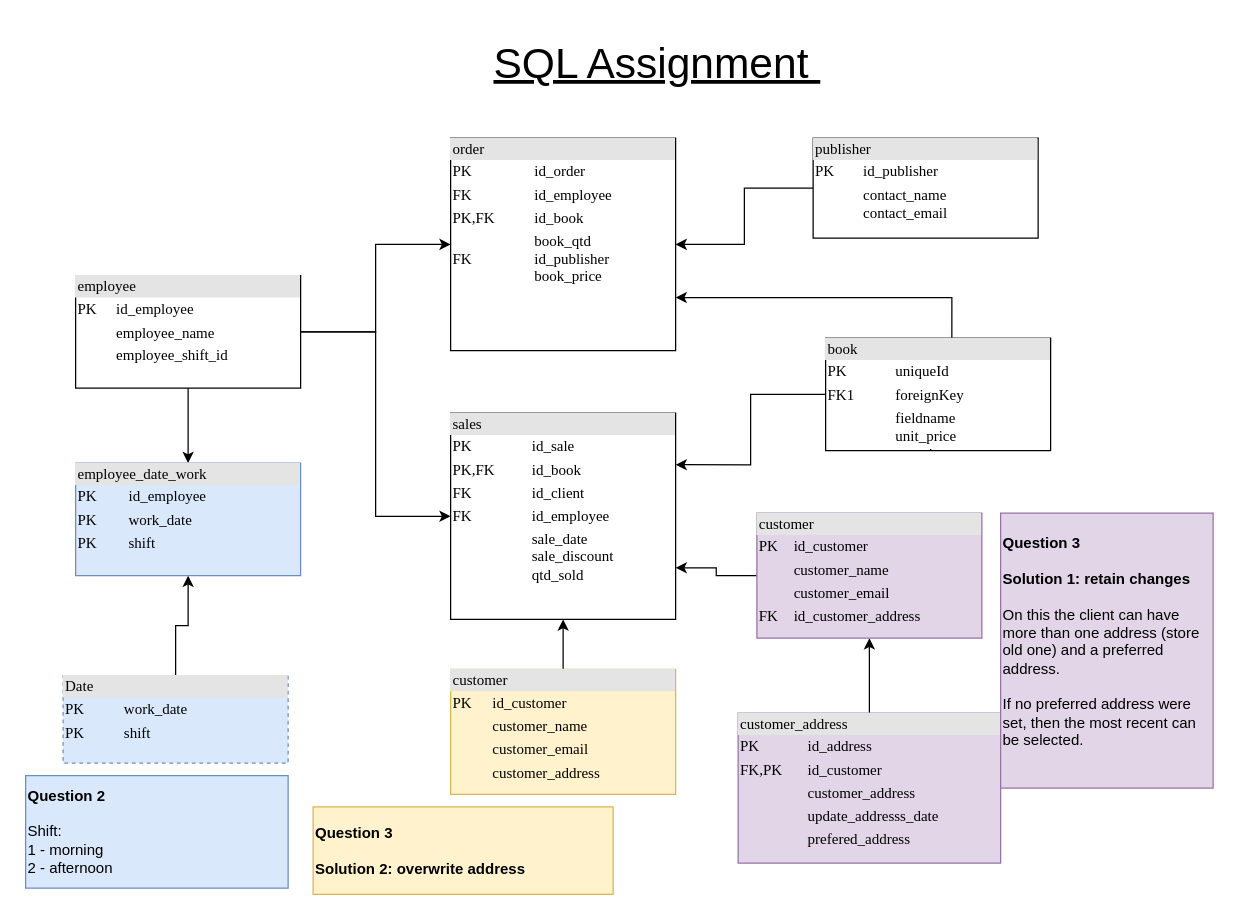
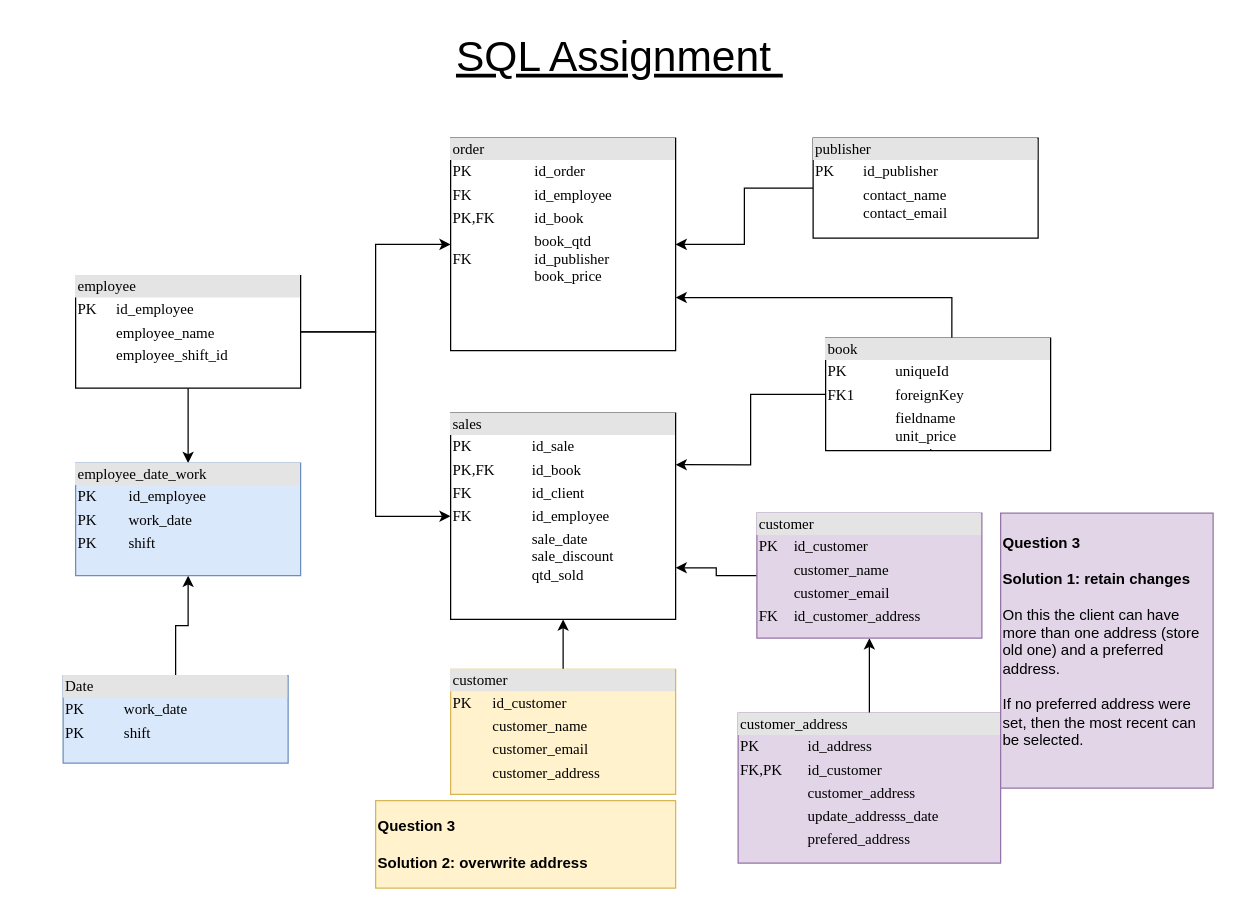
node "SQL Assignment": moved (658, 63) -> (620, 57)
node "Date PK work_date PK shift": style dashed -> solid
node "Question 2 Shift: 1 - morning 2 - afternoon": removed
node "Question 3 Solution 2: overwrite address": moved (463, 851) -> (526, 844)
